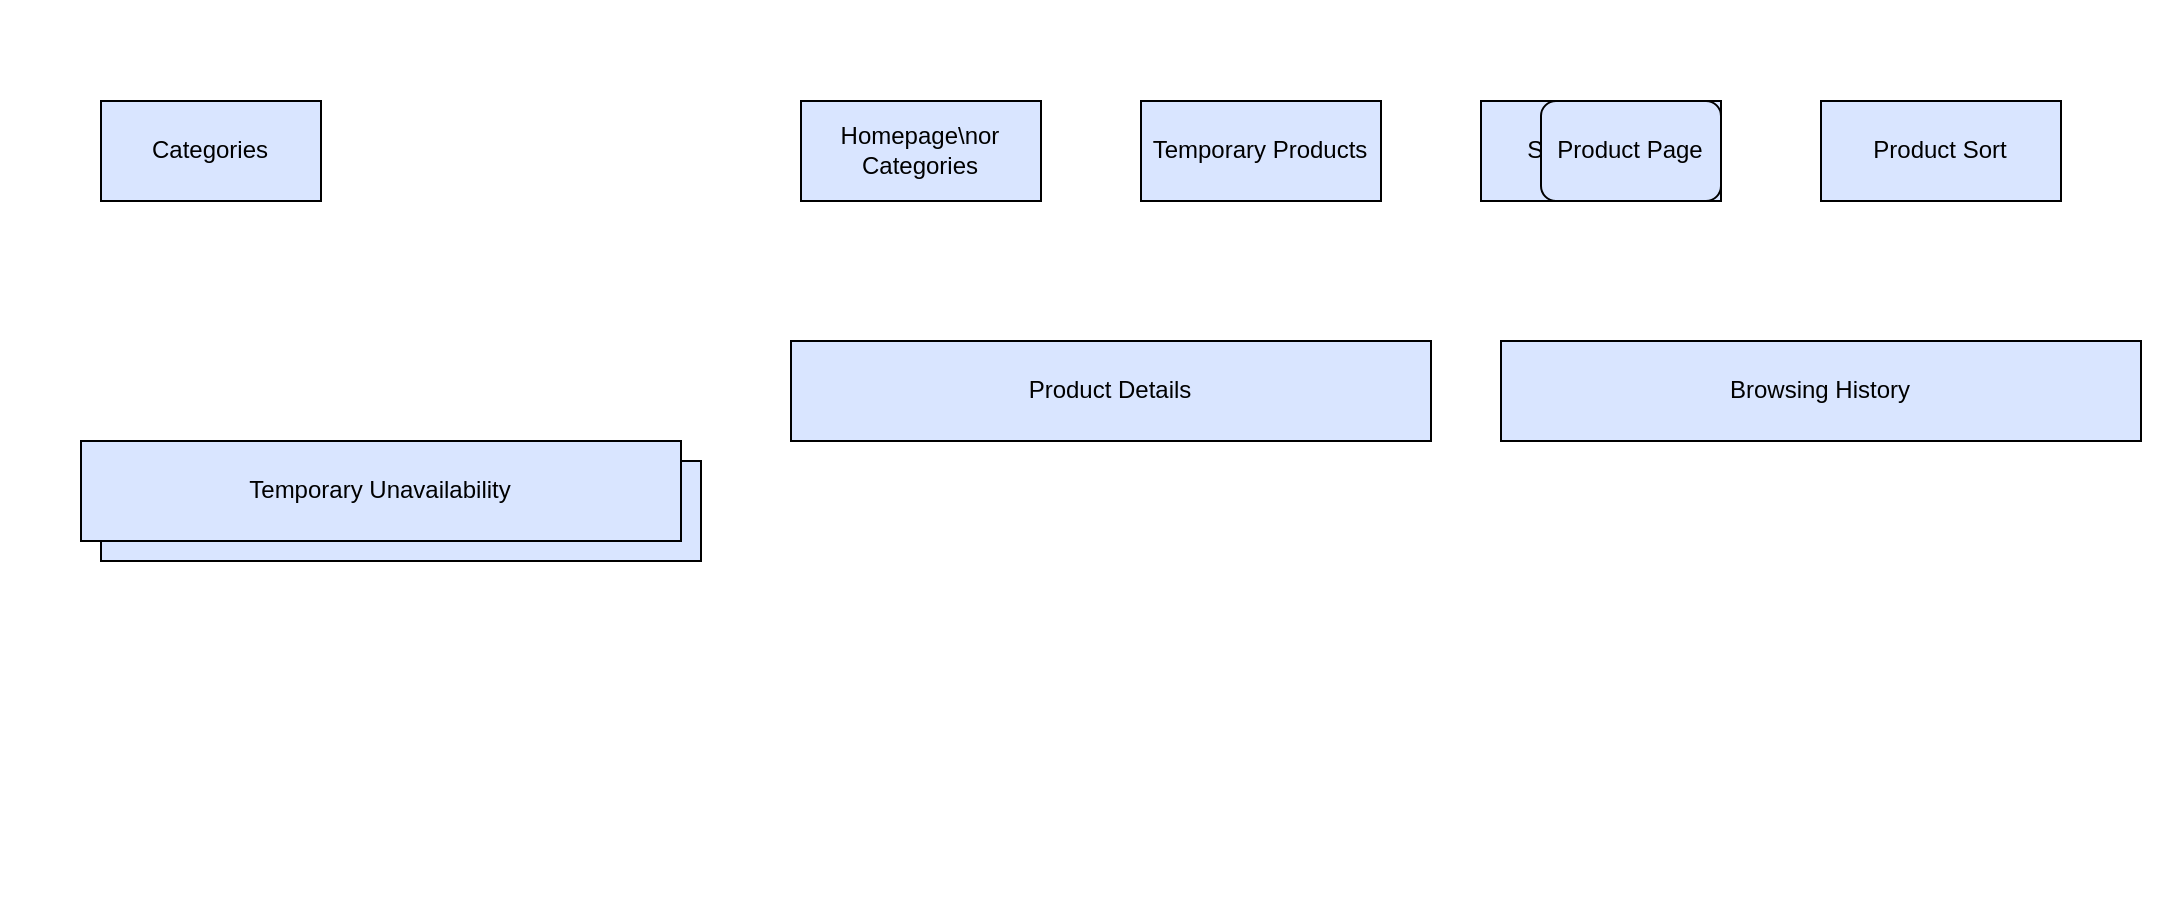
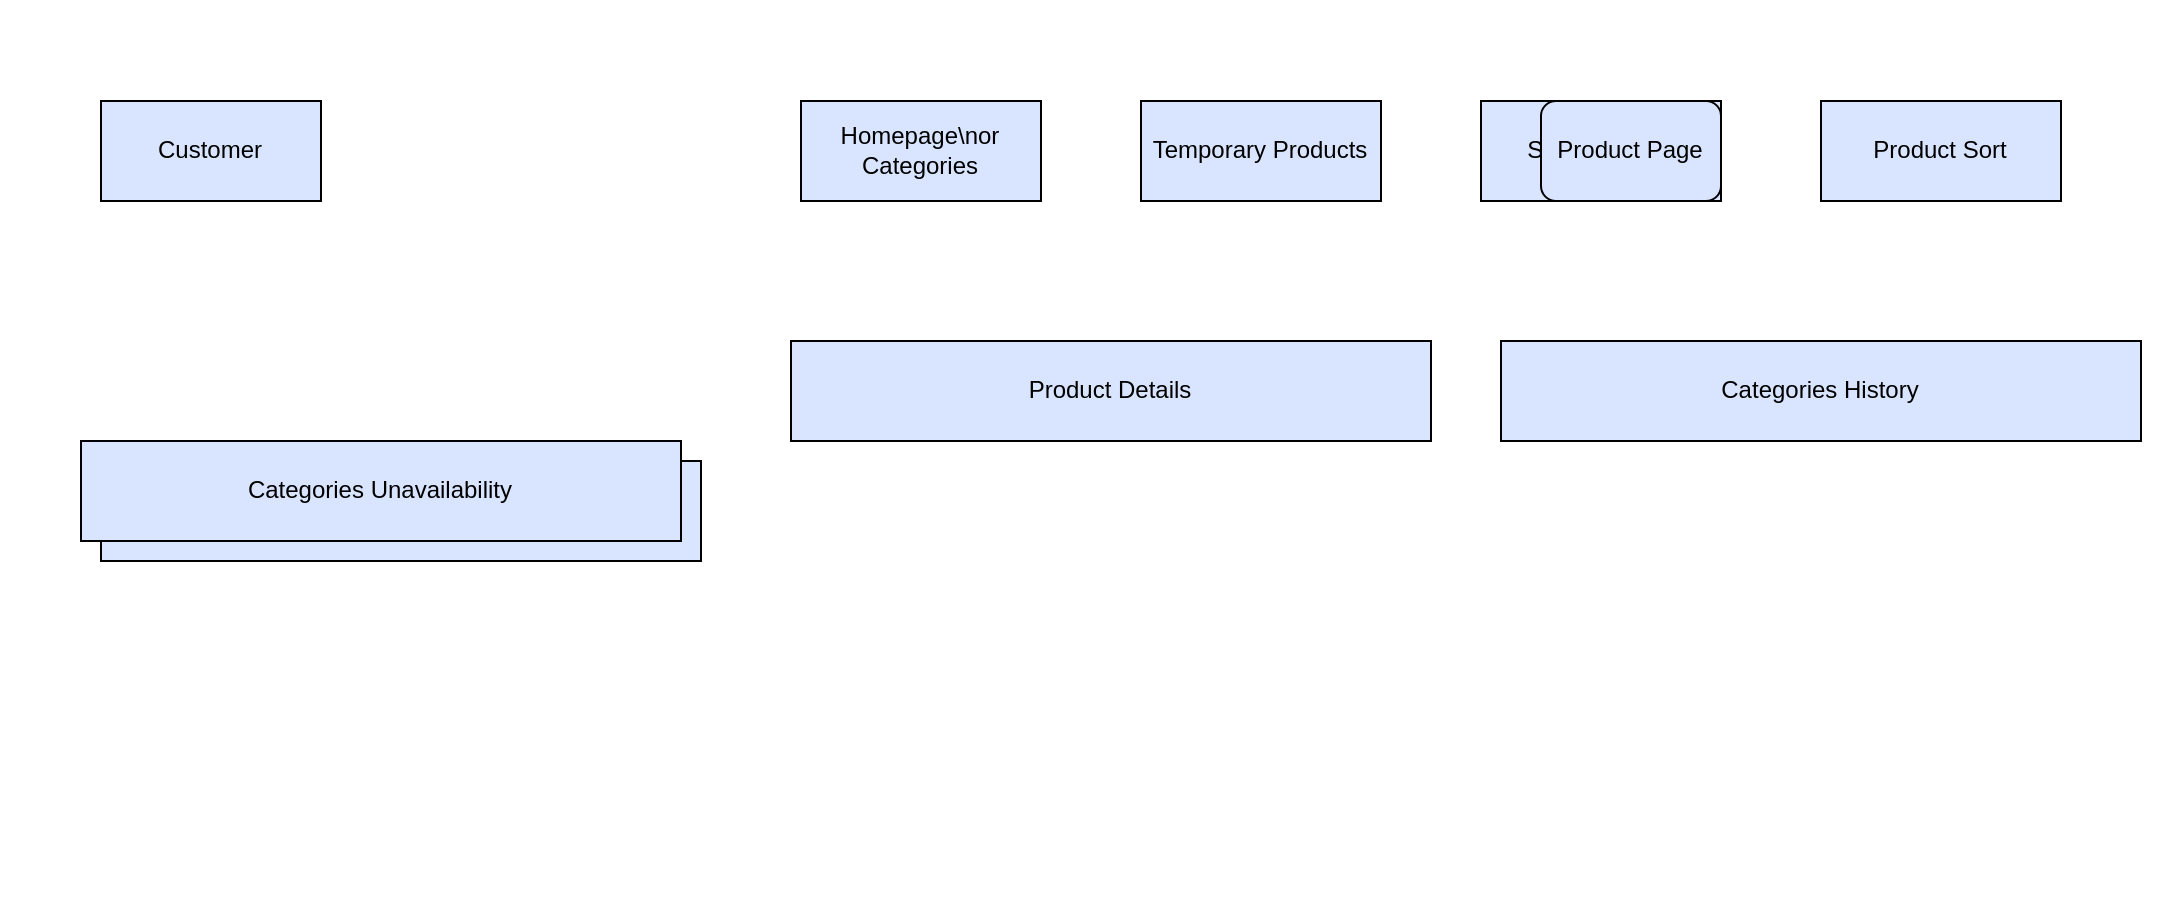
node "Categories": label "Categories" -> "Customer"
node "Browsing History": label "Browsing History" -> "Categories History"
node "Temporary Unavailability": label "Temporary Unavailability" -> "Categories Unavailability"
